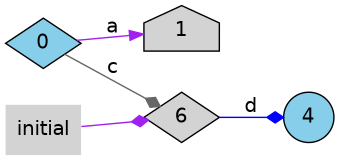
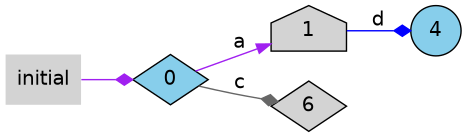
edge "6" -> "4": now "1" -> "4"
edge "initial" -> "6": now "initial" -> "0"
